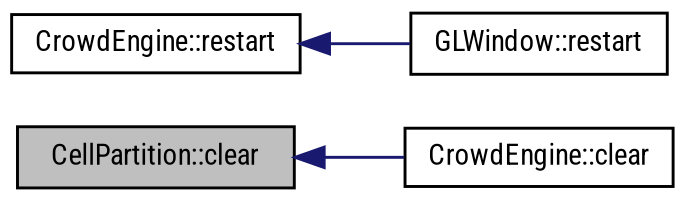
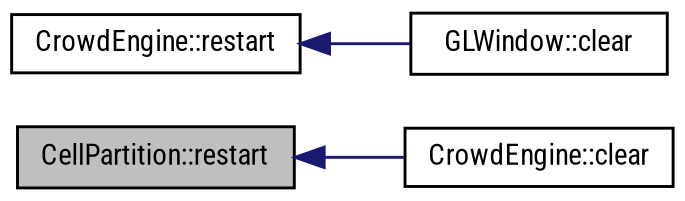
node "GLWindow::restart": label "GLWindow::restart" -> "GLWindow::clear"
node "CellPartition::clear": label "CellPartition::clear" -> "CellPartition::restart"
